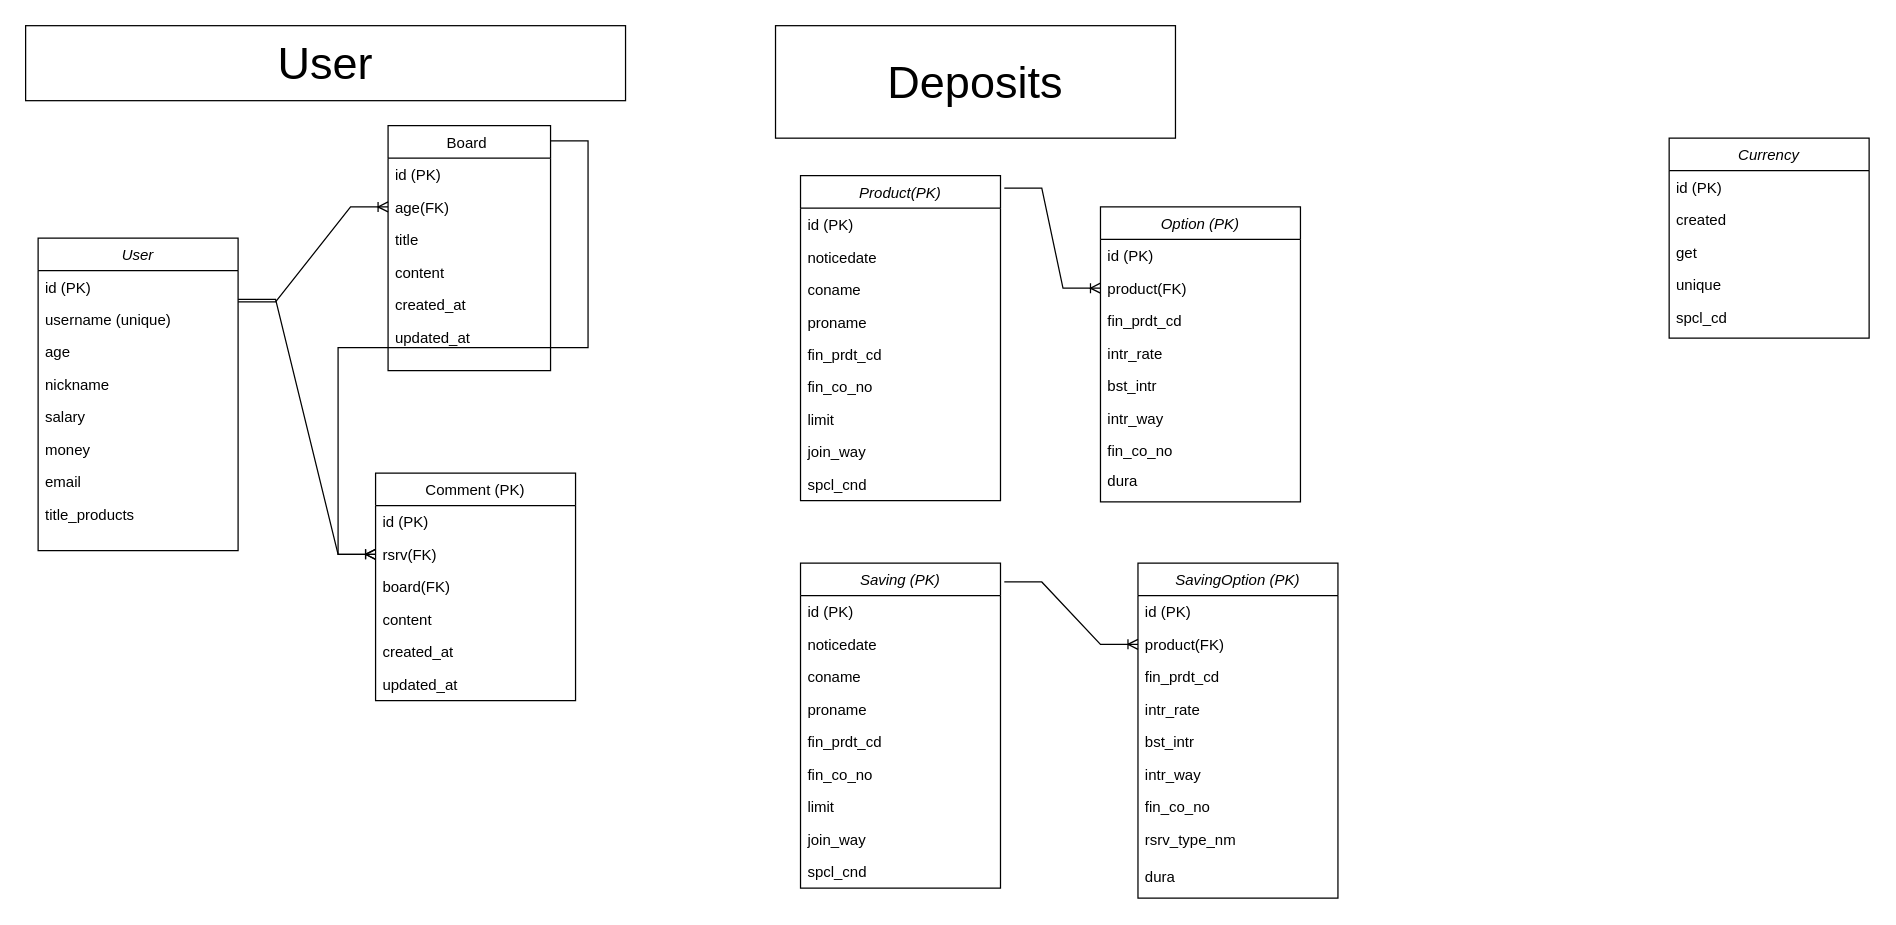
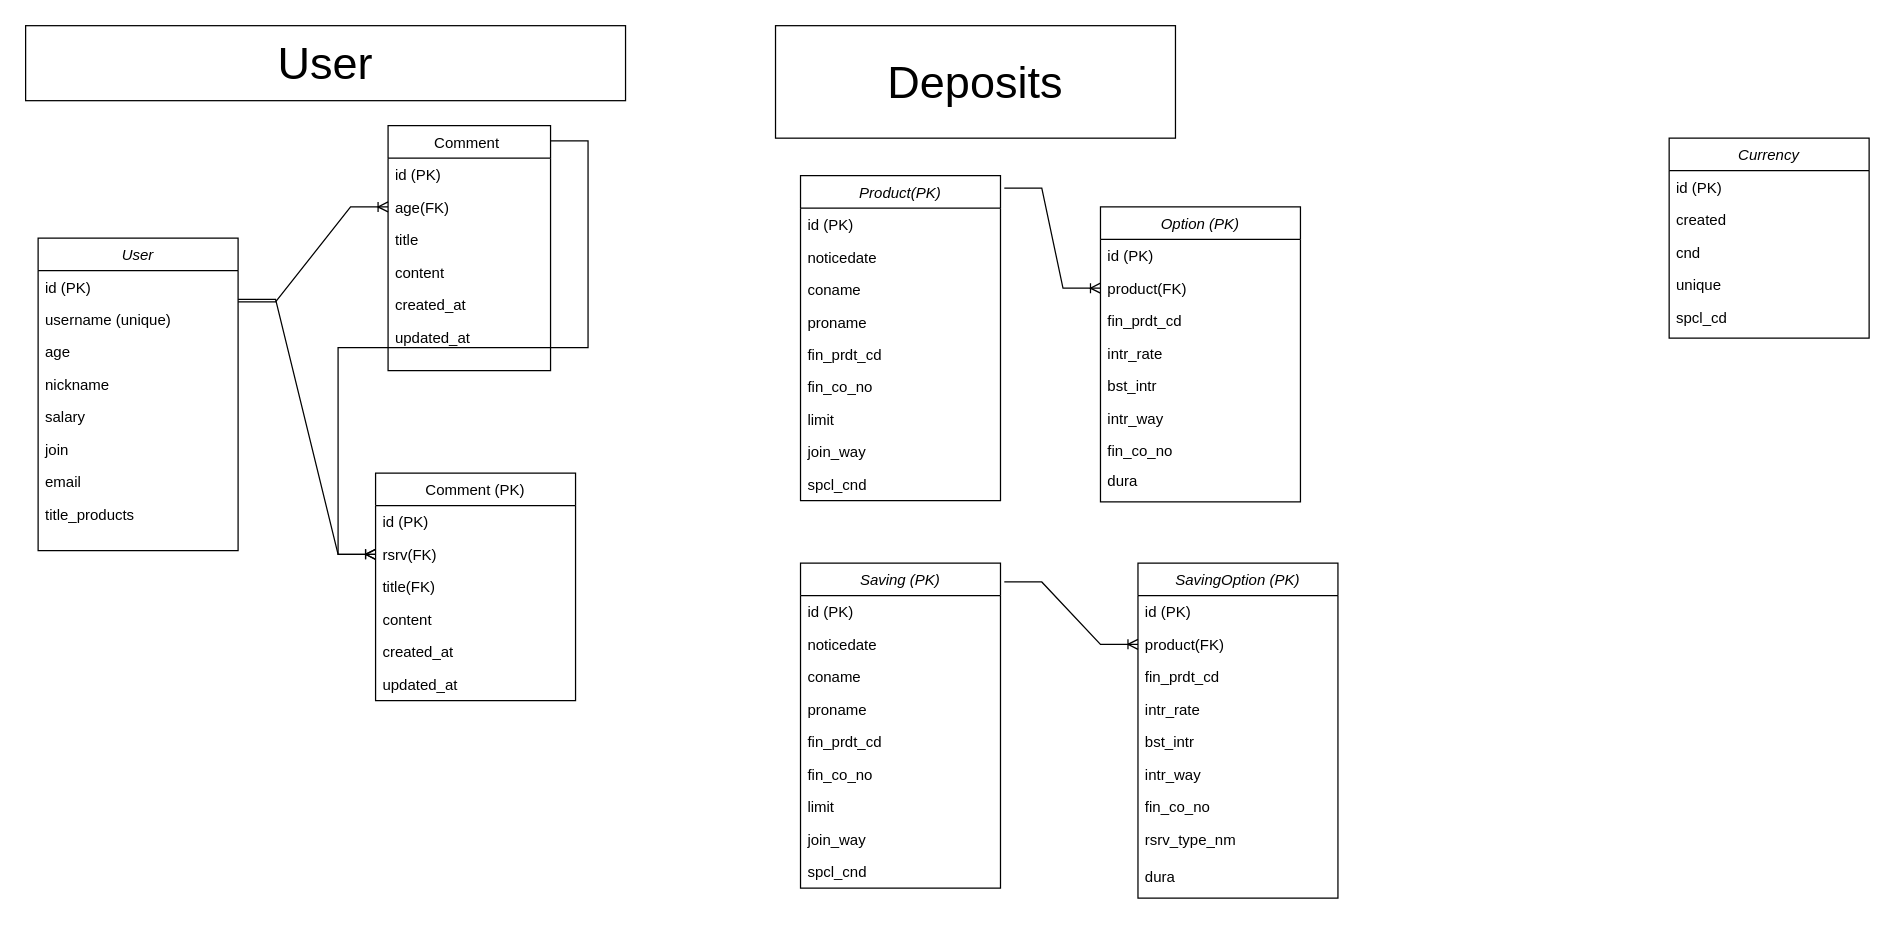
node "Board": label "Board" -> "Comment"
node "get": label "get" -> "cnd"
node "money": label "money" -> "join"
node "board(FK)": label "board(FK)" -> "title(FK)"
